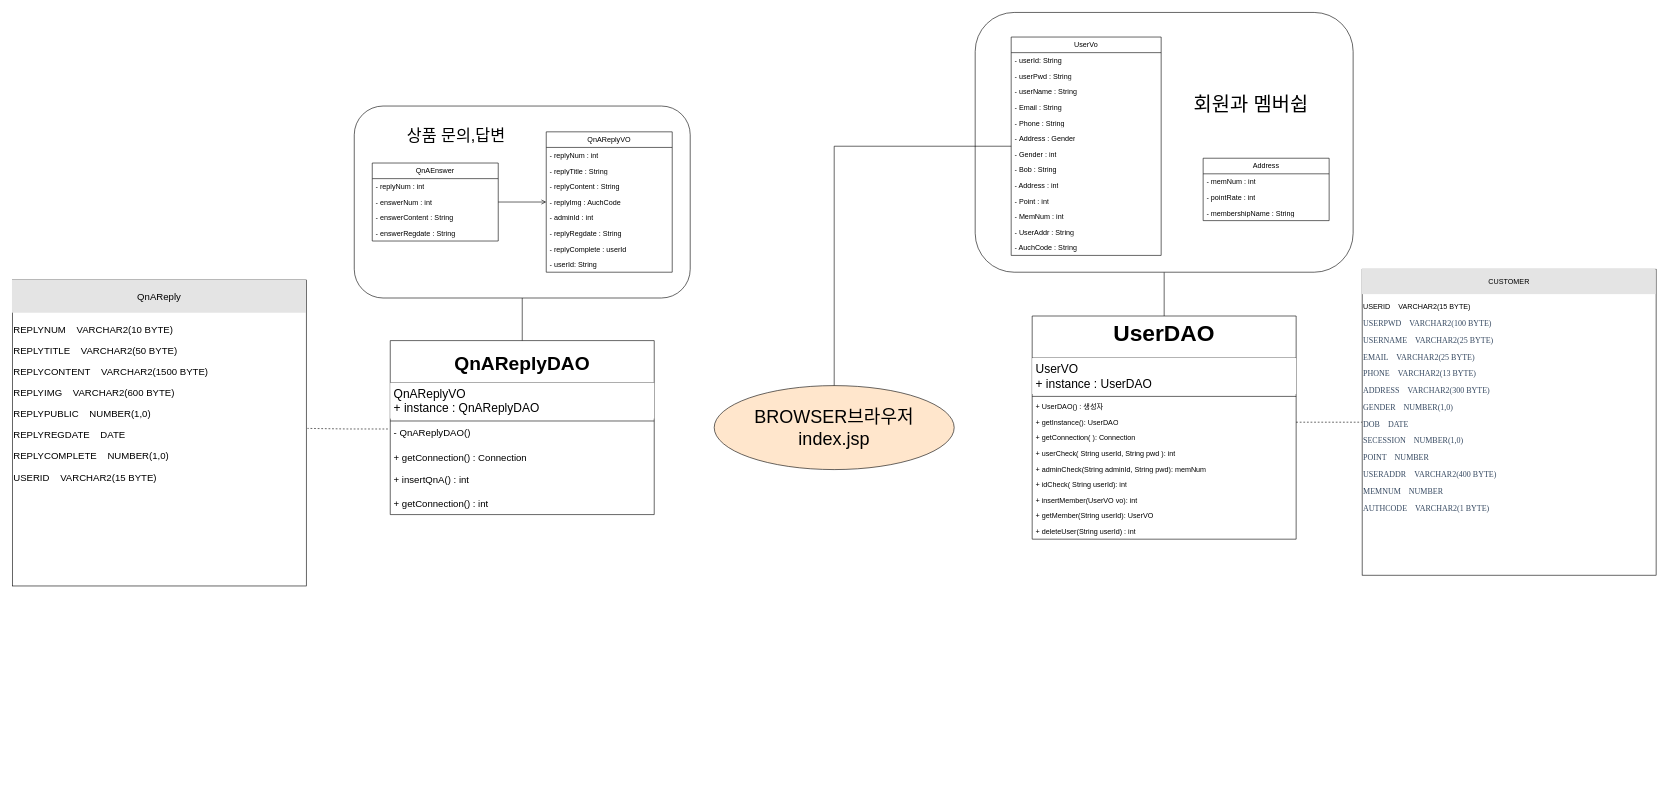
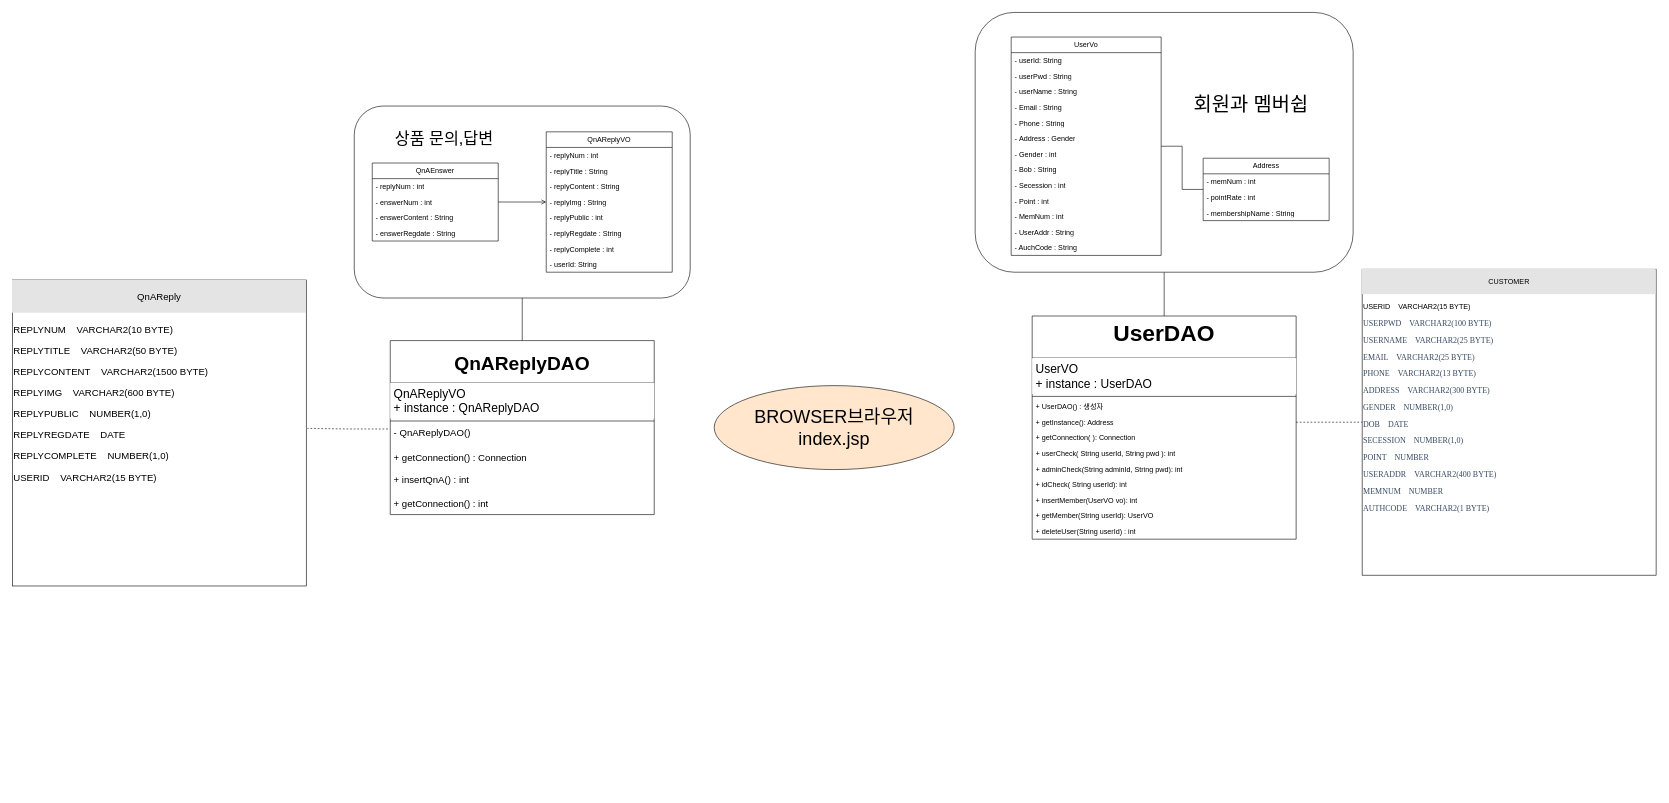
node "상품 문의,답변": moved (456, 136) -> (444, 139)
edge "UserVo" -- "BROWSER브라우저 index.jsp": now "UserVo" -- "Address"
node "- Address : int": label "- Address : int" -> "- Secession : int"
node "- replyImg : AuchCode": label "- replyImg : AuchCode" -> "- replyImg : String"
node "- adminId : int": label "- adminId : int" -> "- replyPublic : int"
node "- replyComplete : userId": label "- replyComplete : userId" -> "- replyComplete : int"
node "+ getInstance(): UserDAO": label "+ getInstance(): UserDAO" -> "+ getInstance(): Address"
node "+ adminCheck(String adminId, String pwd): memNum": label "+ adminCheck(String adminId, String pwd): memNum" -> "+ adminCheck(String adminId, String pwd): int"
